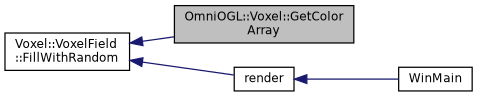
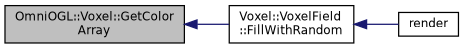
edge "OmniOGL::Voxel::GetColor Array" -> "Voxel::VoxelField ::FillWithRandom": reversed
node "WinMain": removed
